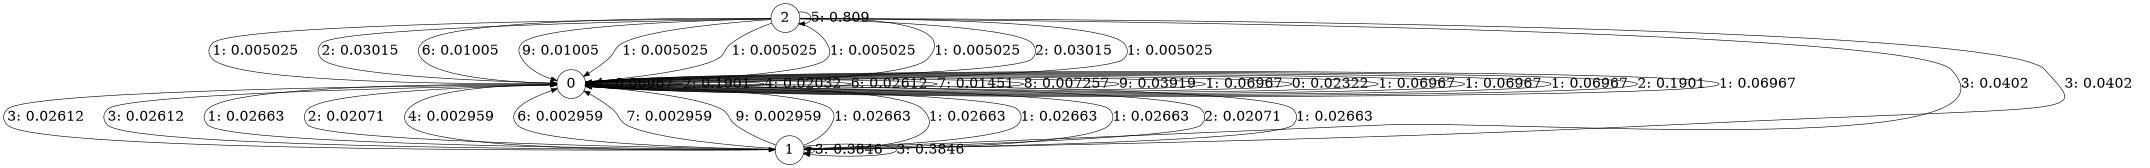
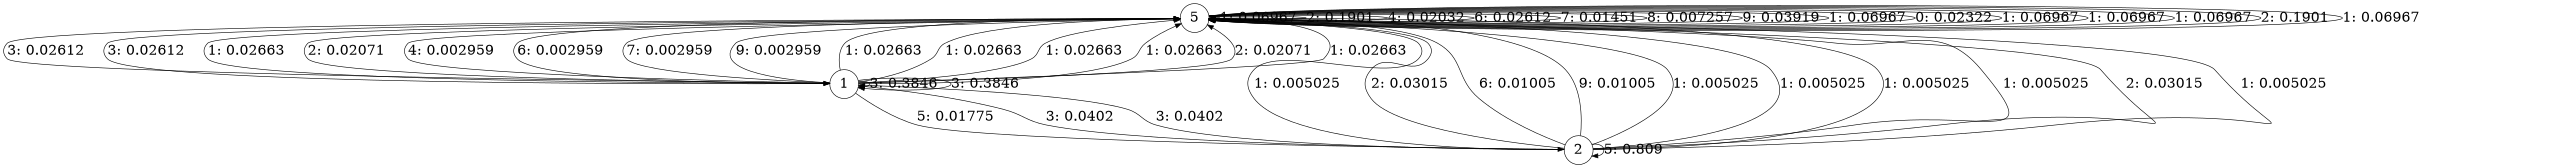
node "0": label "0" -> "5"
edge "1" -> "2": added, label "5: 0.01775"
